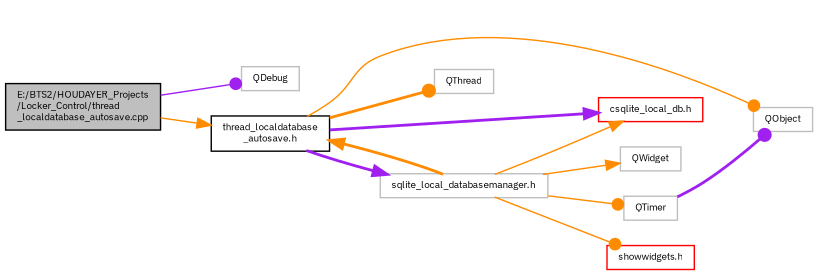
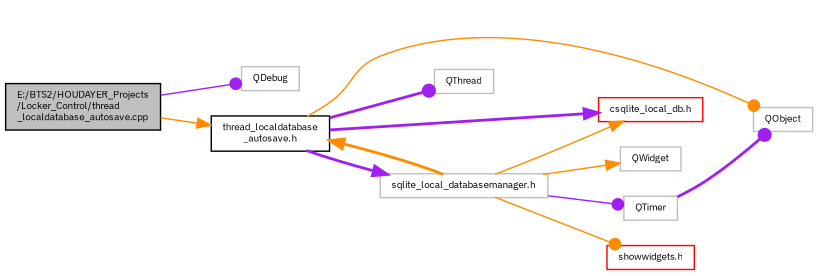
edge "thread_localdatabase _autosave.h" -> "QThread": color darkorange -> purple
edge "sqlite_local_databasemanager.h" -> "QTimer": color darkorange -> purple
